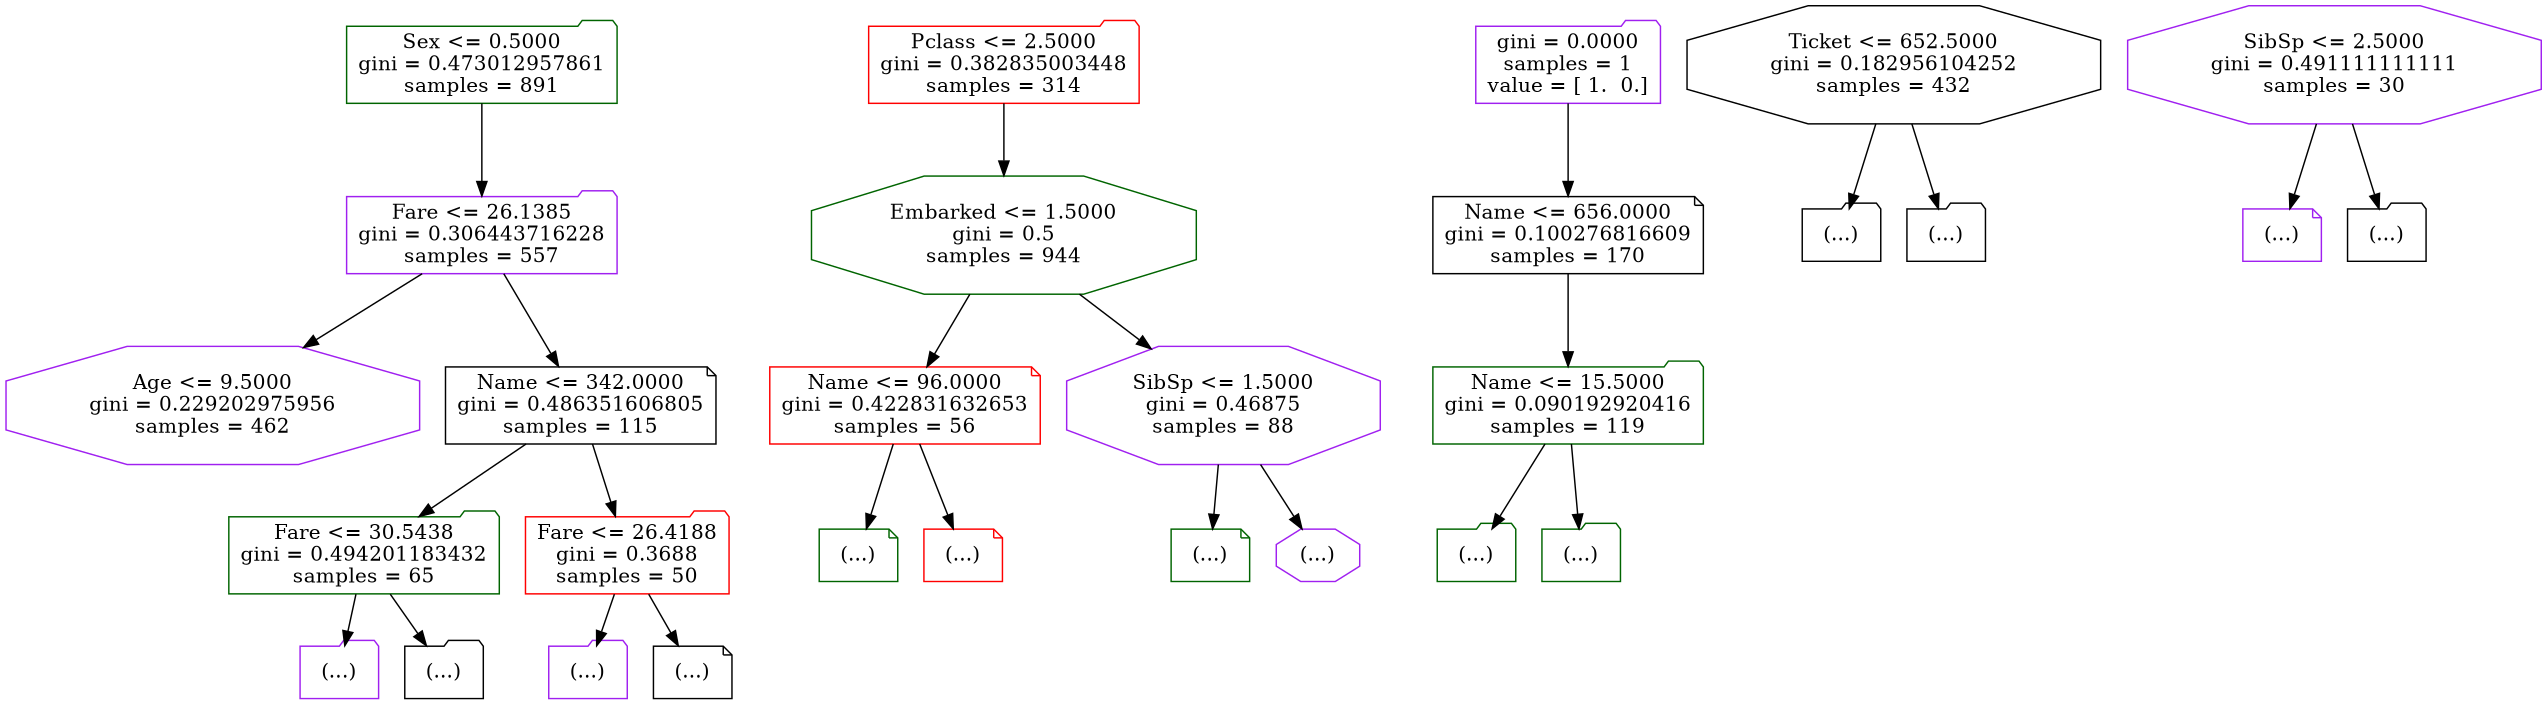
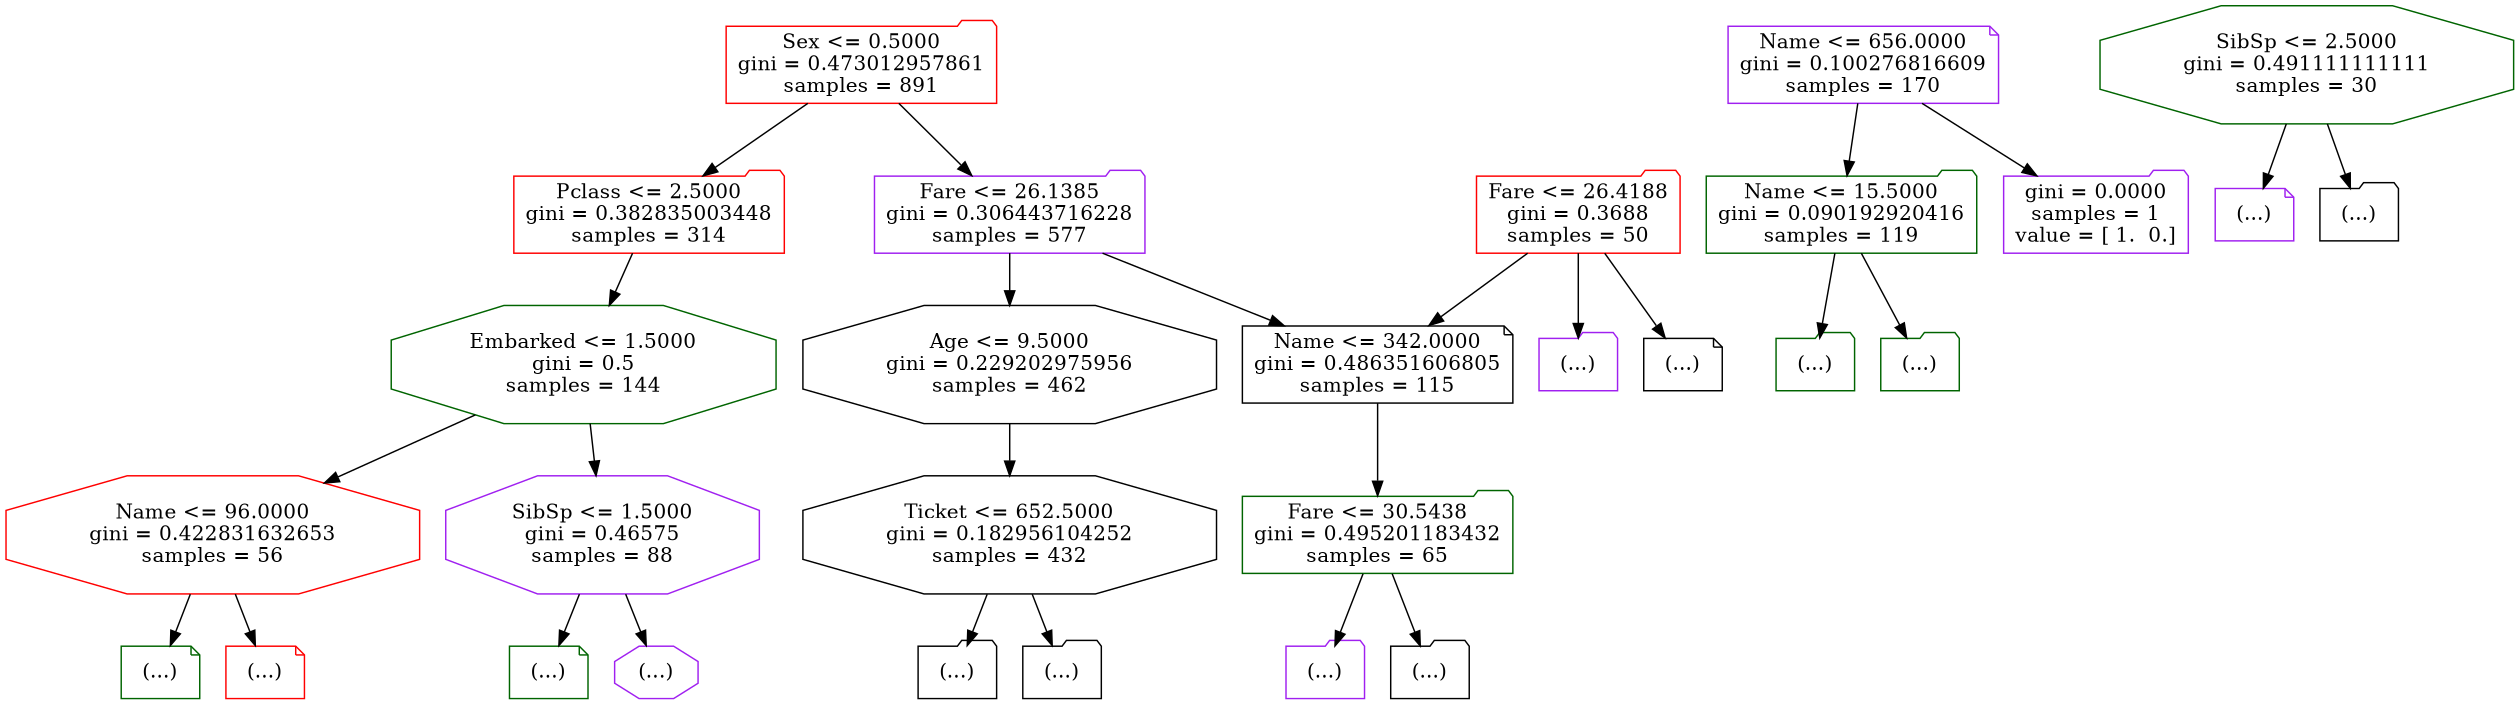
node "Sex <= 0.5000 gini = 0.473012957861 samples = 891": color darkgreen -> red
node "SibSp <= 2.5000 gini = 0.491111111111 samples = 30": color purple -> darkgreen
edge "Sex <= 0.5000 gini = 0.473012957861 samples = 891" -> "Pclass <= 2.5000 gini = 0.382835003448 samples = 314": added
edge "gini = 0.0000 samples = 1 value = [ 1.  0.]" -> "Name <= 656.0000 gini = 0.100276816609 samples = 170": reversed
node "Fare <= 26.1385 gini = 0.306443716228 samples = 557": label "Fare <= 26.1385 gini = 0.306443716228 samples = 557" -> "Fare <= 26.1385 gini = 0.306443716228 samples = 577"
node "Embarked <= 1.5000 gini = 0.5 samples = 944": label "Embarked <= 1.5000 gini = 0.5 samples = 944" -> "Embarked <= 1.5000 gini = 0.5 samples = 144"
node "Name <= 656.0000 gini = 0.100276816609 samples = 170": color black -> purple
node "Age <= 9.5000 gini = 0.229202975956 samples = 462": color purple -> black
node "Name <= 96.0000 gini = 0.422831632653 samples = 56": shape note -> octagon
node "SibSp <= 1.5000 gini = 0.46875 samples = 88": label "SibSp <= 1.5000 gini = 0.46875 samples = 88" -> "SibSp <= 1.5000 gini = 0.46575 samples = 88"
edge "Age <= 9.5000 gini = 0.229202975956 samples = 462" -> "Ticket <= 652.5000 gini = 0.182956104252 samples = 432": added
edge "Name <= 342.0000 gini = 0.486351606805 samples = 115" -> "Fare <= 26.4188 gini = 0.3688 samples = 50": reversed
node "Fare <= 30.5438 gini = 0.494201183432 samples = 65": label "Fare <= 30.5438 gini = 0.494201183432 samples = 65" -> "Fare <= 30.5438 gini = 0.495201183432 samples = 65"
